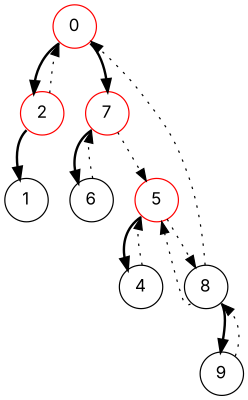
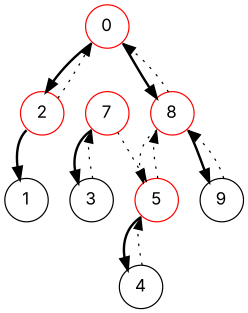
edge "0" -> "7": now "0" -> "8"
node "6": label "6" -> "3"
node "8": color black -> red
